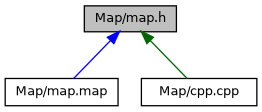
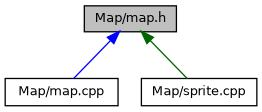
node "Map/map.map": label "Map/map.map" -> "Map/map.cpp"
node "Map/cpp.cpp": label "Map/cpp.cpp" -> "Map/sprite.cpp"
